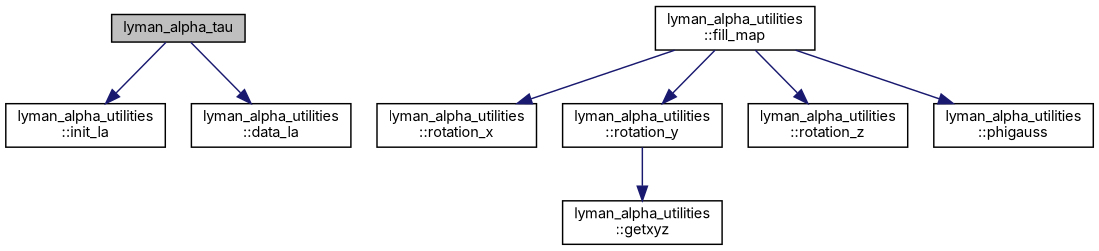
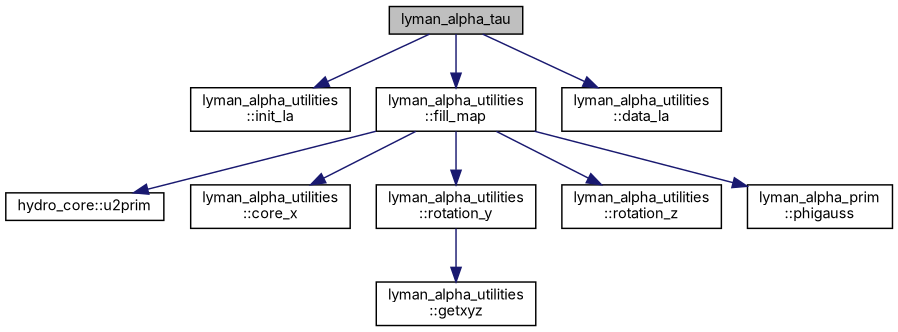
edge "lyman_alpha_tau" -> "lyman_alpha_utilities ::fill_map": added
node "lyman_alpha_utilities ::rotation_x": label "lyman_alpha_utilities ::rotation_x" -> "lyman_alpha_utilities ::core_x"
node "lyman_alpha_utilities ::phigauss": label "lyman_alpha_utilities ::phigauss" -> "lyman_alpha_prim ::phigauss"
node "hydro_core::u2prim": added
